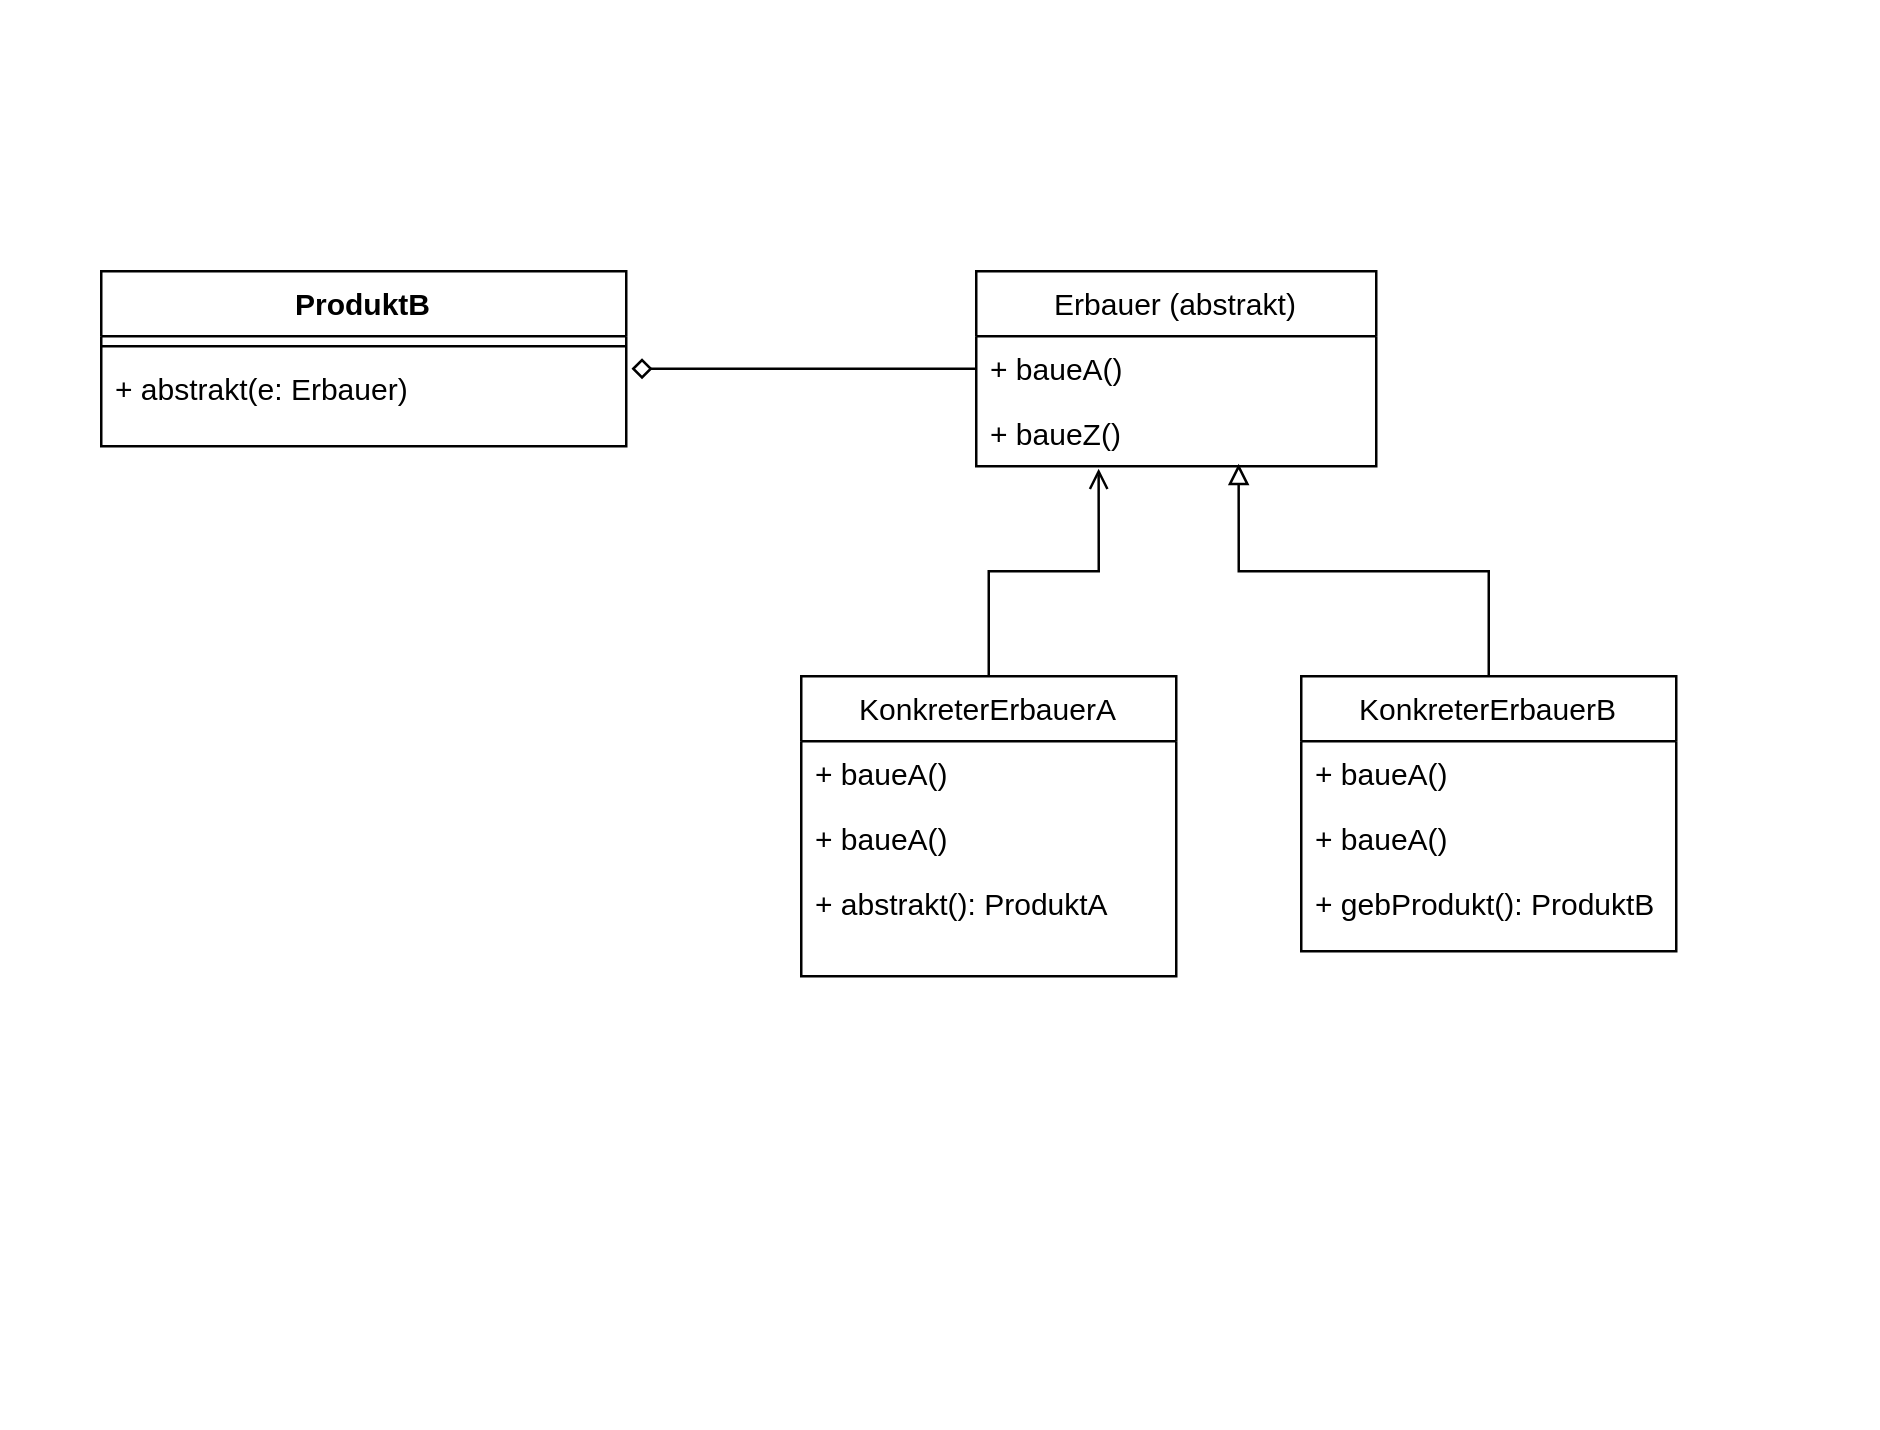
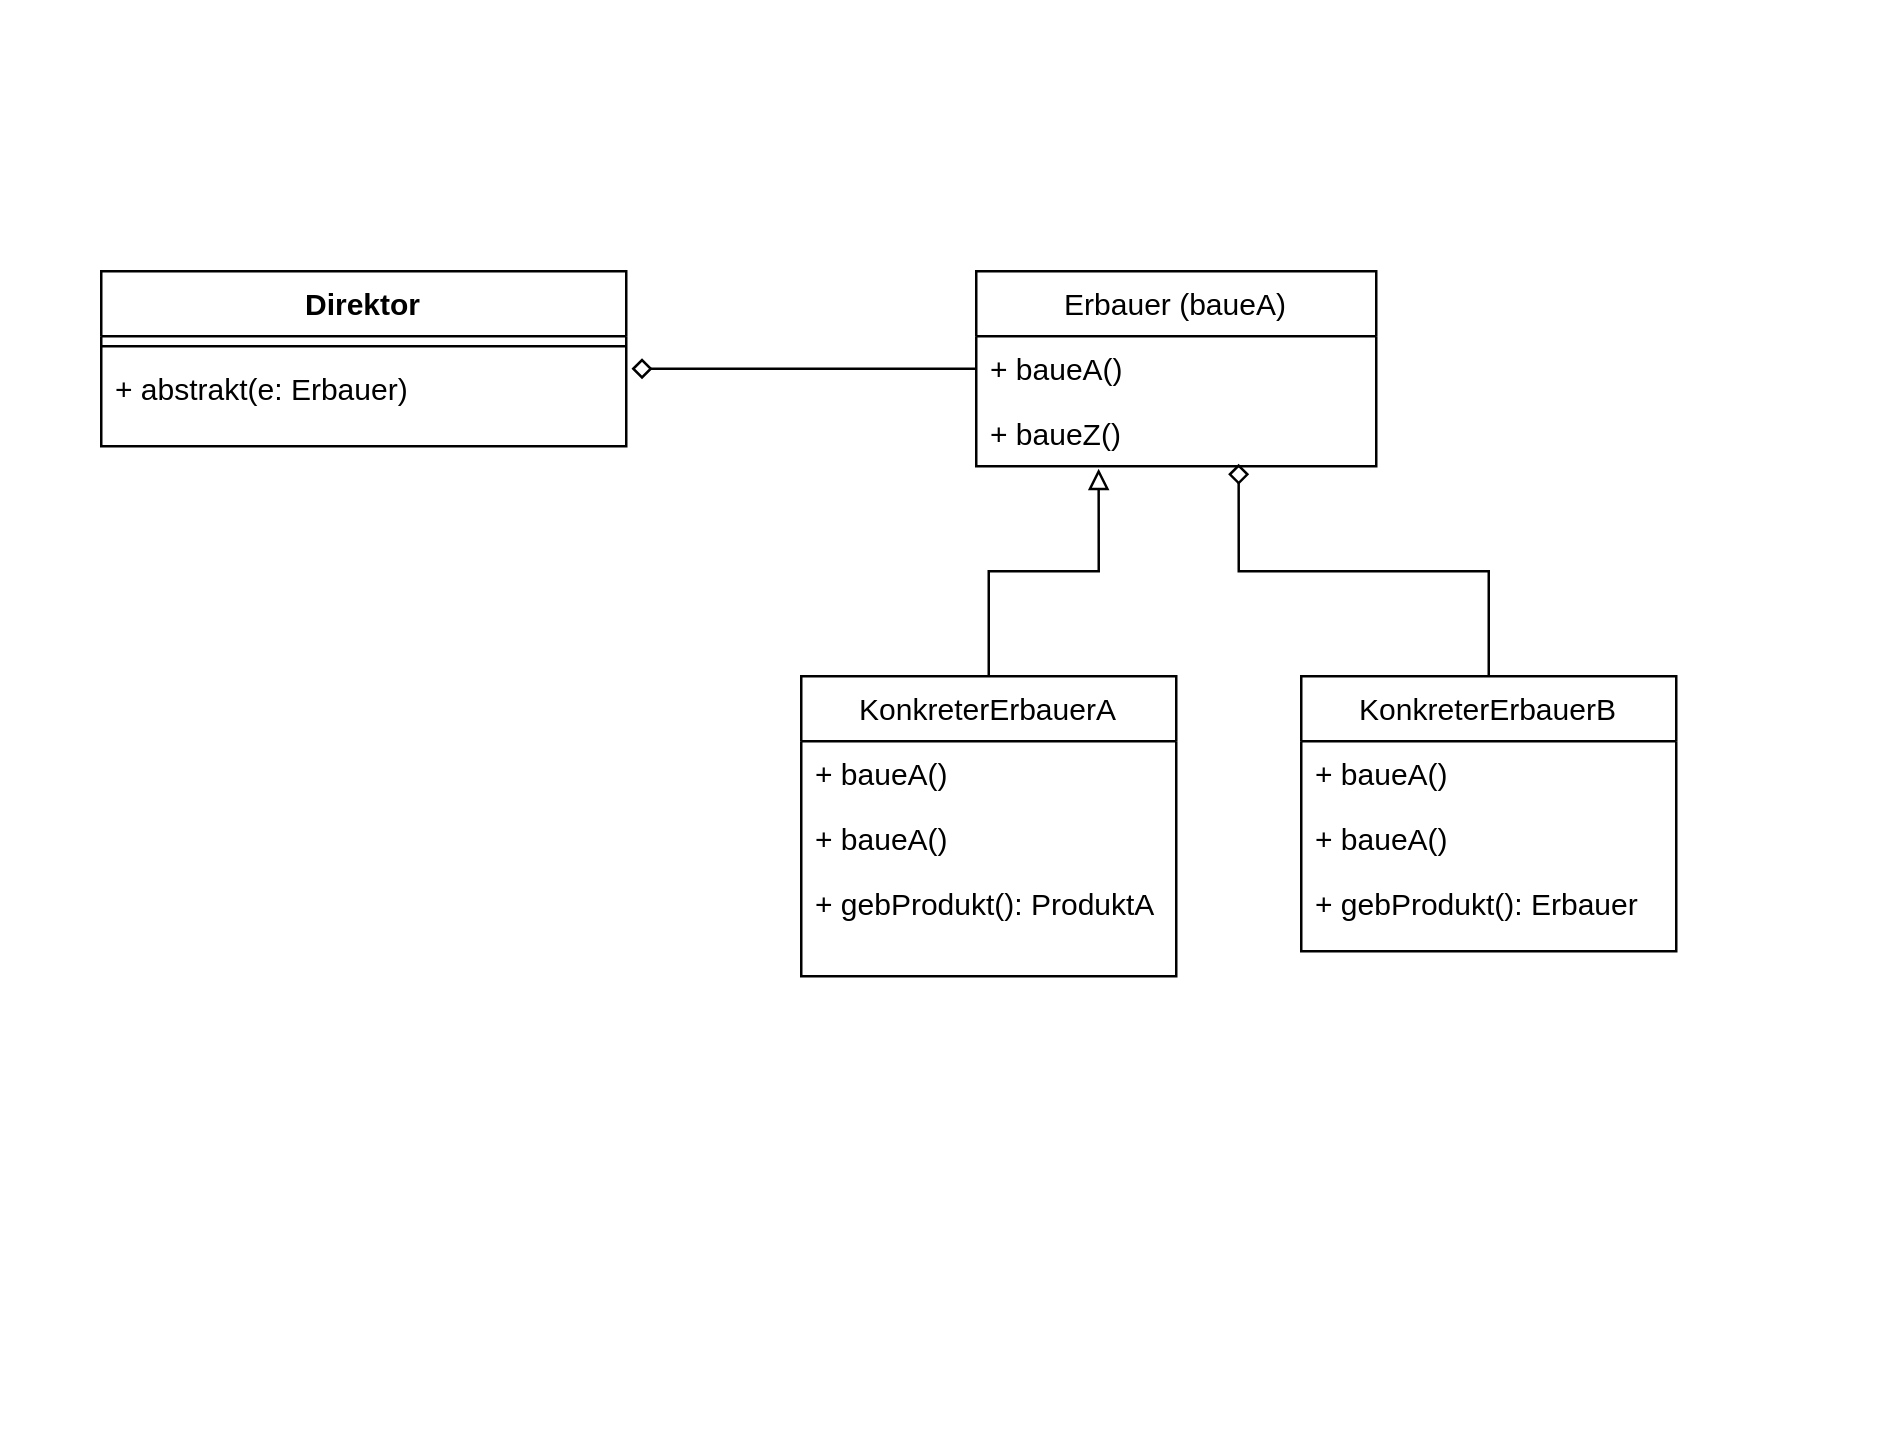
node "ProduktB": label "ProduktB" -> "Direktor"
node "Erbauer (abstrakt)": label "Erbauer (abstrakt)" -> "Erbauer (baueA)"
edge "KonkreterErbauerA" -> "+ baueZ()": arrowhead open -> block
edge "KonkreterErbauerB" -> "+ baueZ()": arrowhead block -> diamond
node "+ abstrakt(): ProduktA": label "+ abstrakt(): ProduktA" -> "+ gebProdukt(): ProduktA"
node "+ gebProdukt(): ProduktB": label "+ gebProdukt(): ProduktB" -> "+ gebProdukt(): Erbauer"
